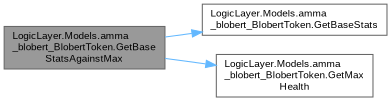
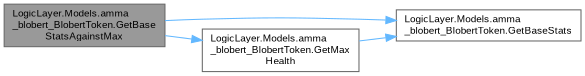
edge "LogicLayer.Models.amma _blobert_BlobertToken.GetMax Health" -> "LogicLayer.Models.amma _blobert_BlobertToken.GetBaseStats": added
